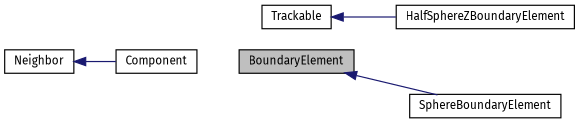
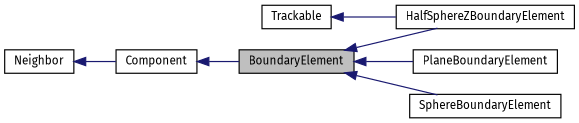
edge "HalfSphereZBoundaryElement" -> "BoundaryElement": added
edge "BoundaryElement" -> "Component": added
node "PlaneBoundaryElement": added
